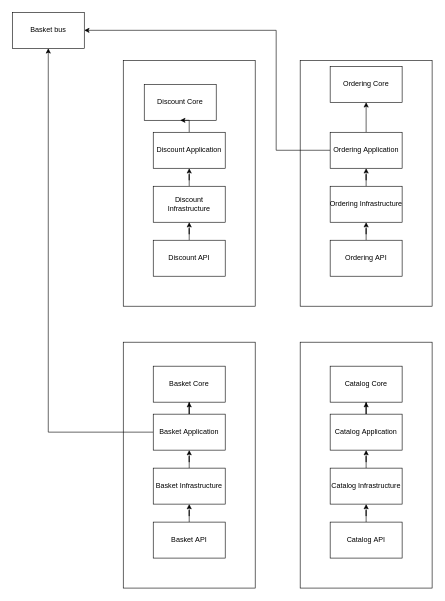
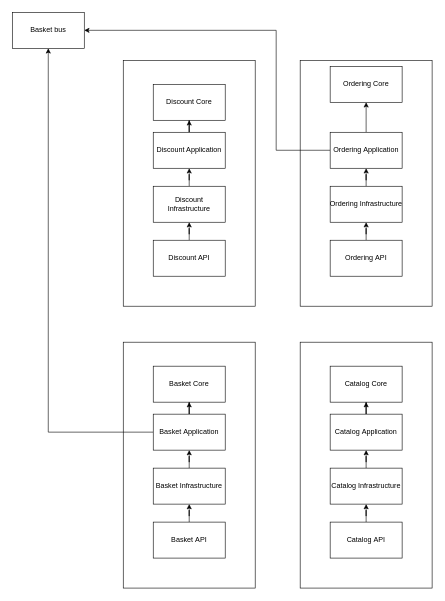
node "Discount Core": moved (180, 102) -> (189, 102)
